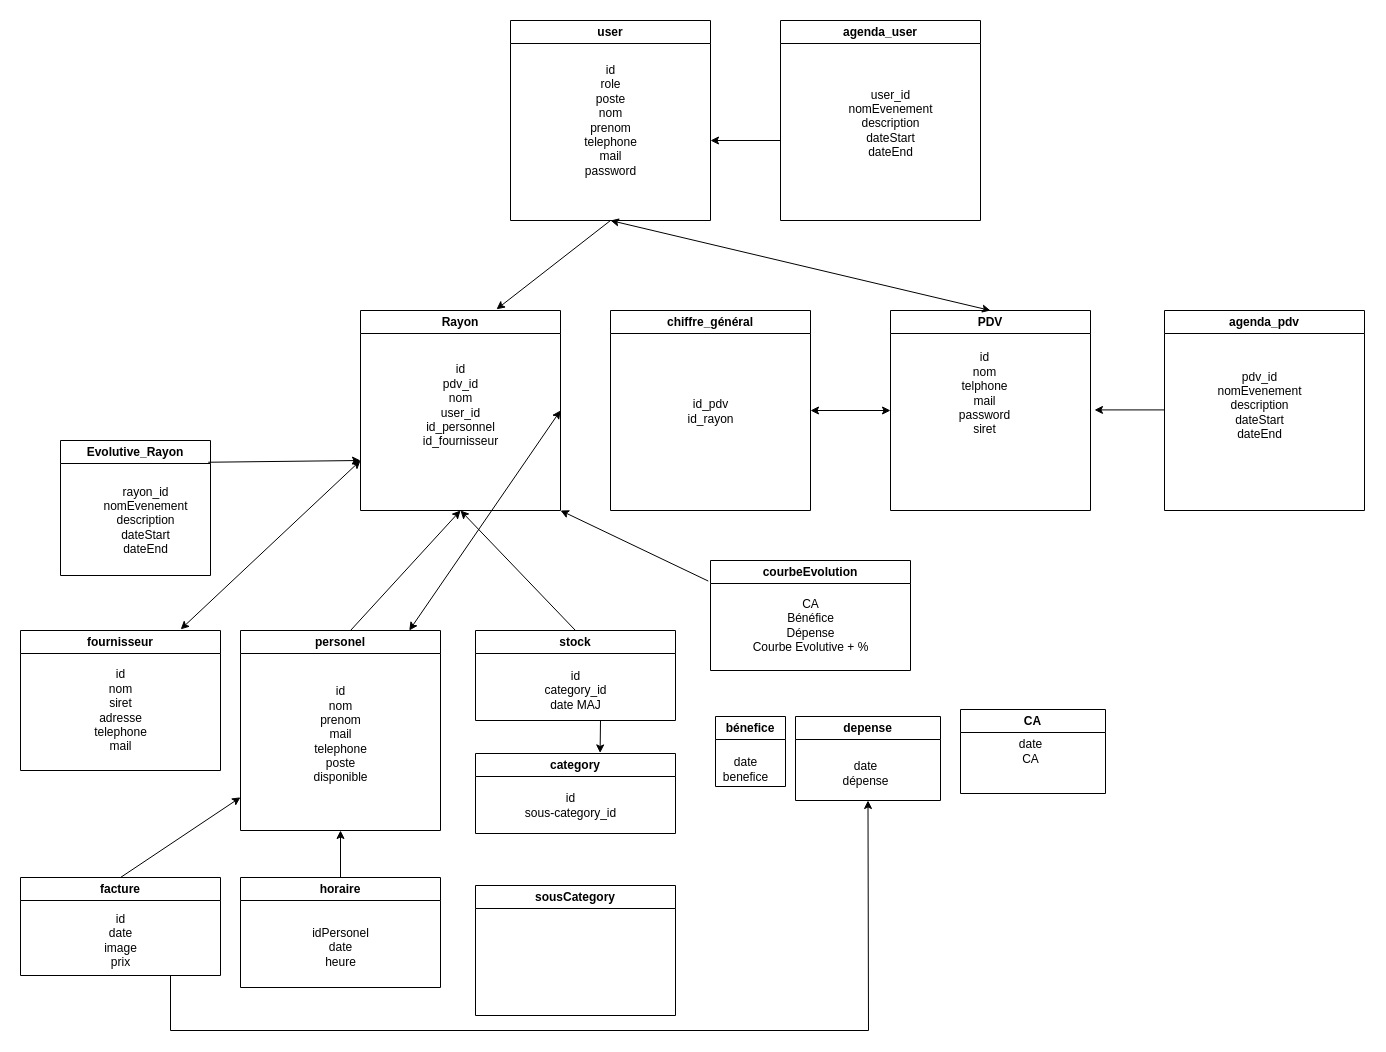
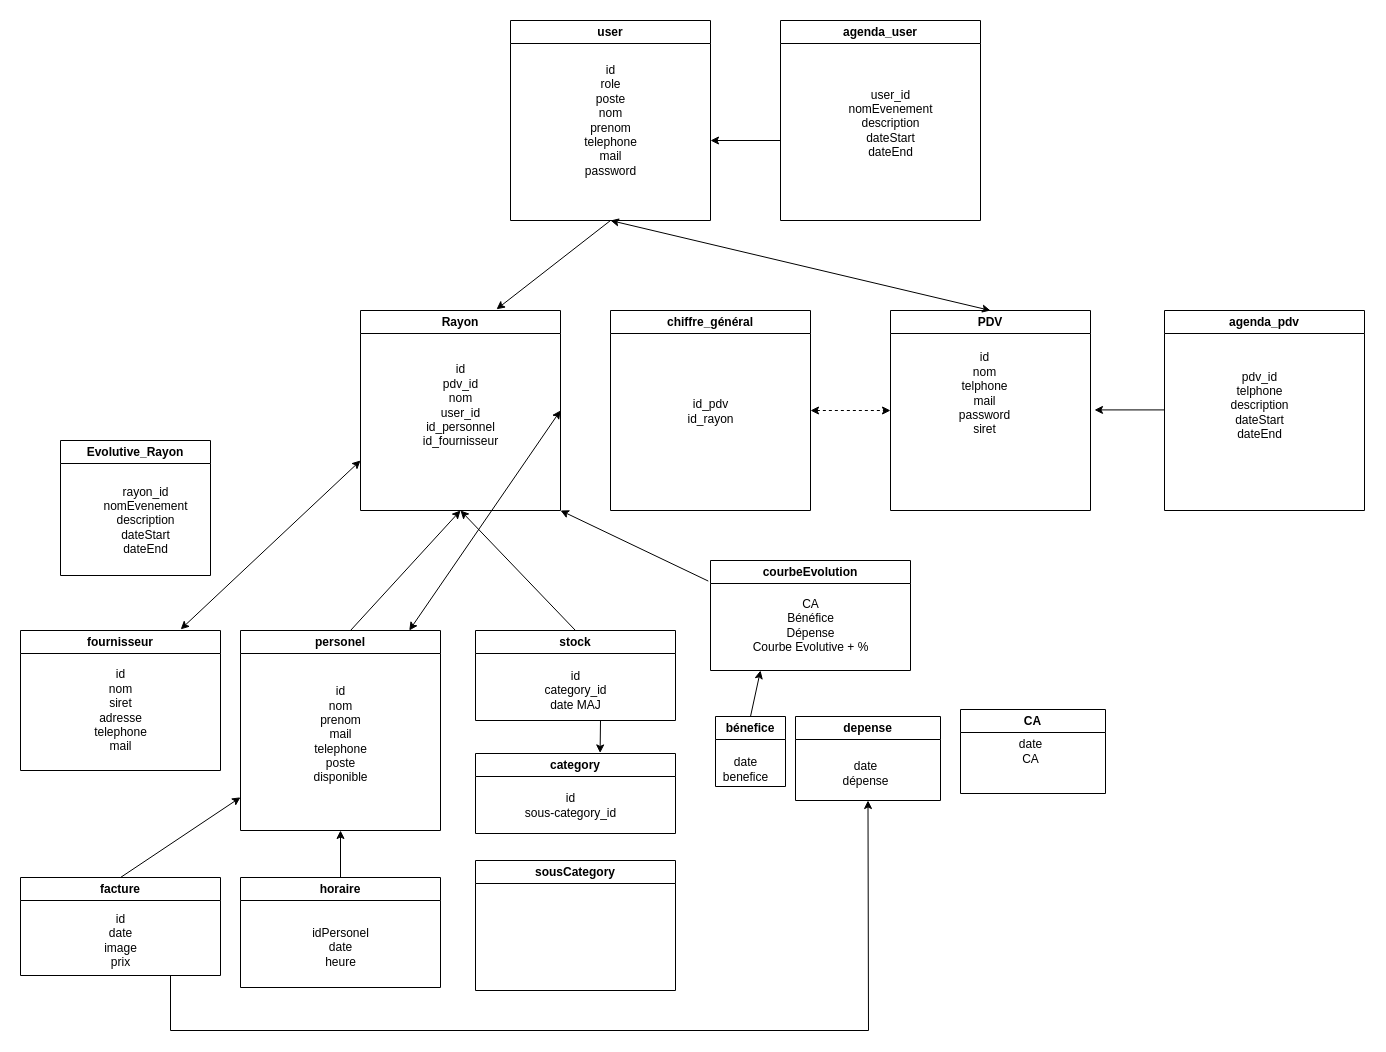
node "pdv_id nomEvenement description dateStart dateEnd": label "pdv_id nomEvenement description dateStart dateEnd" -> "pdv_id telphone description dateStart dateEnd"
edge "chiffre_général" -- "PDV": style solid -> dashed
edge "Evolutive_Rayon" -> "Rayon": removed
edge "bénefice" -> "courbeEvolution": added
node "sousCategory": moved (576, 951) -> (576, 926)
